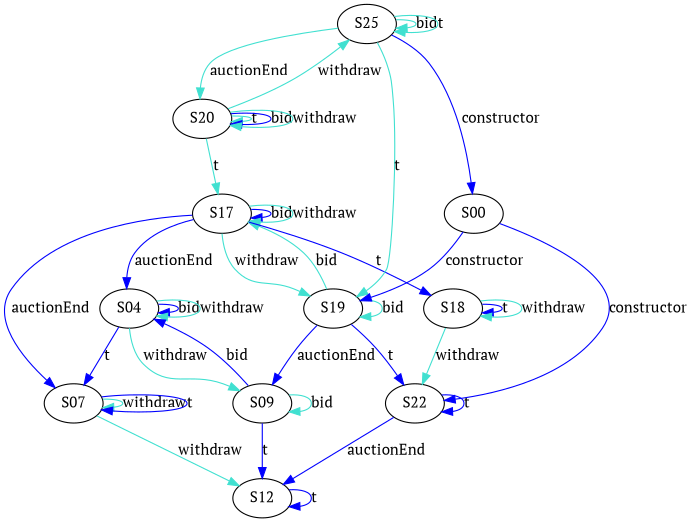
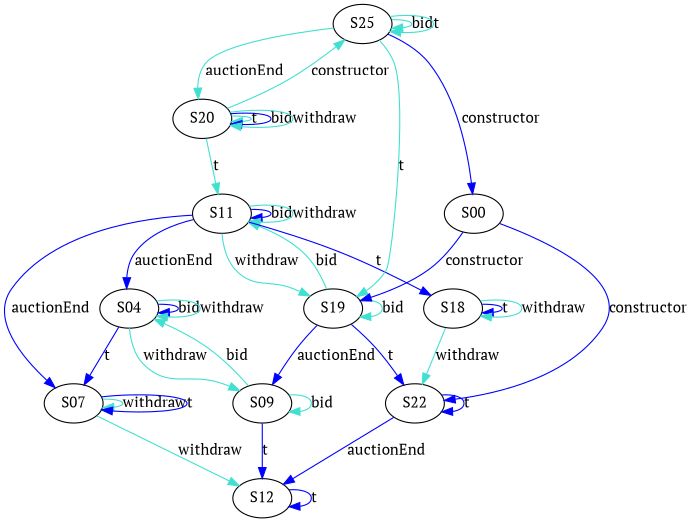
edge "S20" -> "S25": label "withdraw" -> "constructor"
node "S17": label "S17" -> "S11"
edge "S09" -> "S04": color blue -> turquoise
